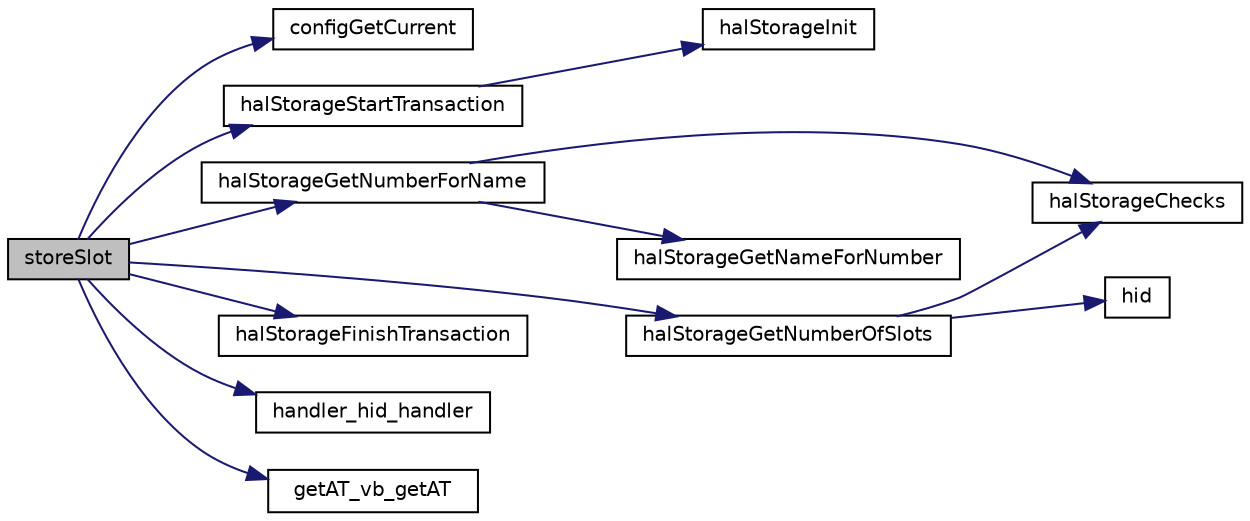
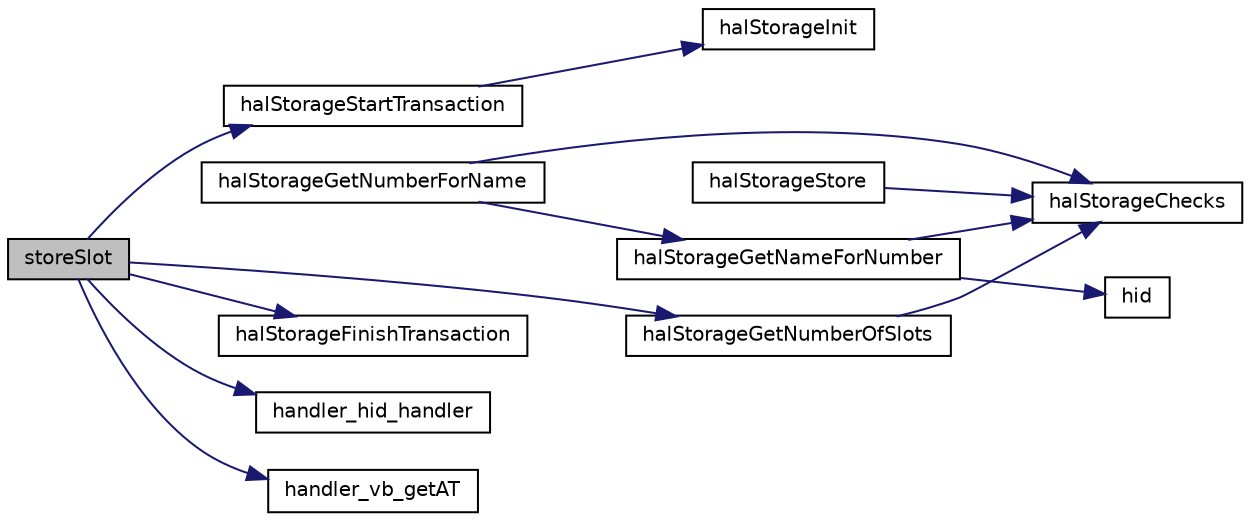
node "configGetCurrent": removed
node "halStorageStore": added
edge "storeSlot" -> "halStorageGetNumberForName": removed
edge "halStorageGetNameForNumber" -> "halStorageChecks": added
edge "halStorageGetNumberOfSlots" -> "hid": now "halStorageGetNameForNumber" -> "hid"
node "getAT_vb_getAT": label "getAT_vb_getAT" -> "handler_vb_getAT"
